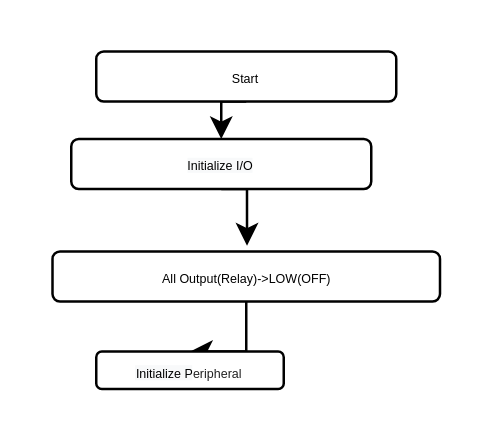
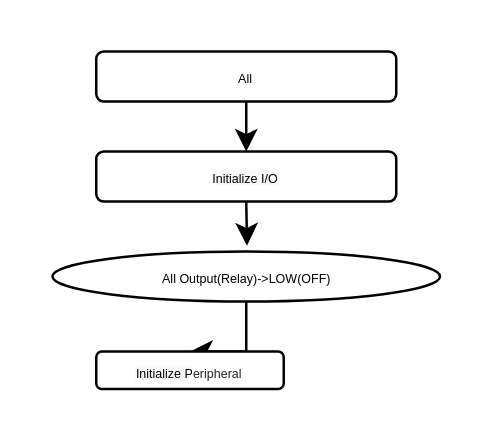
node "Start": label "Start" -> "All"
node "Initialize I/O": moved (221, 164) -> (246, 176)
node "All Output(Relay)->LOW(OFF)": shape rounded rectangle -> ellipse
